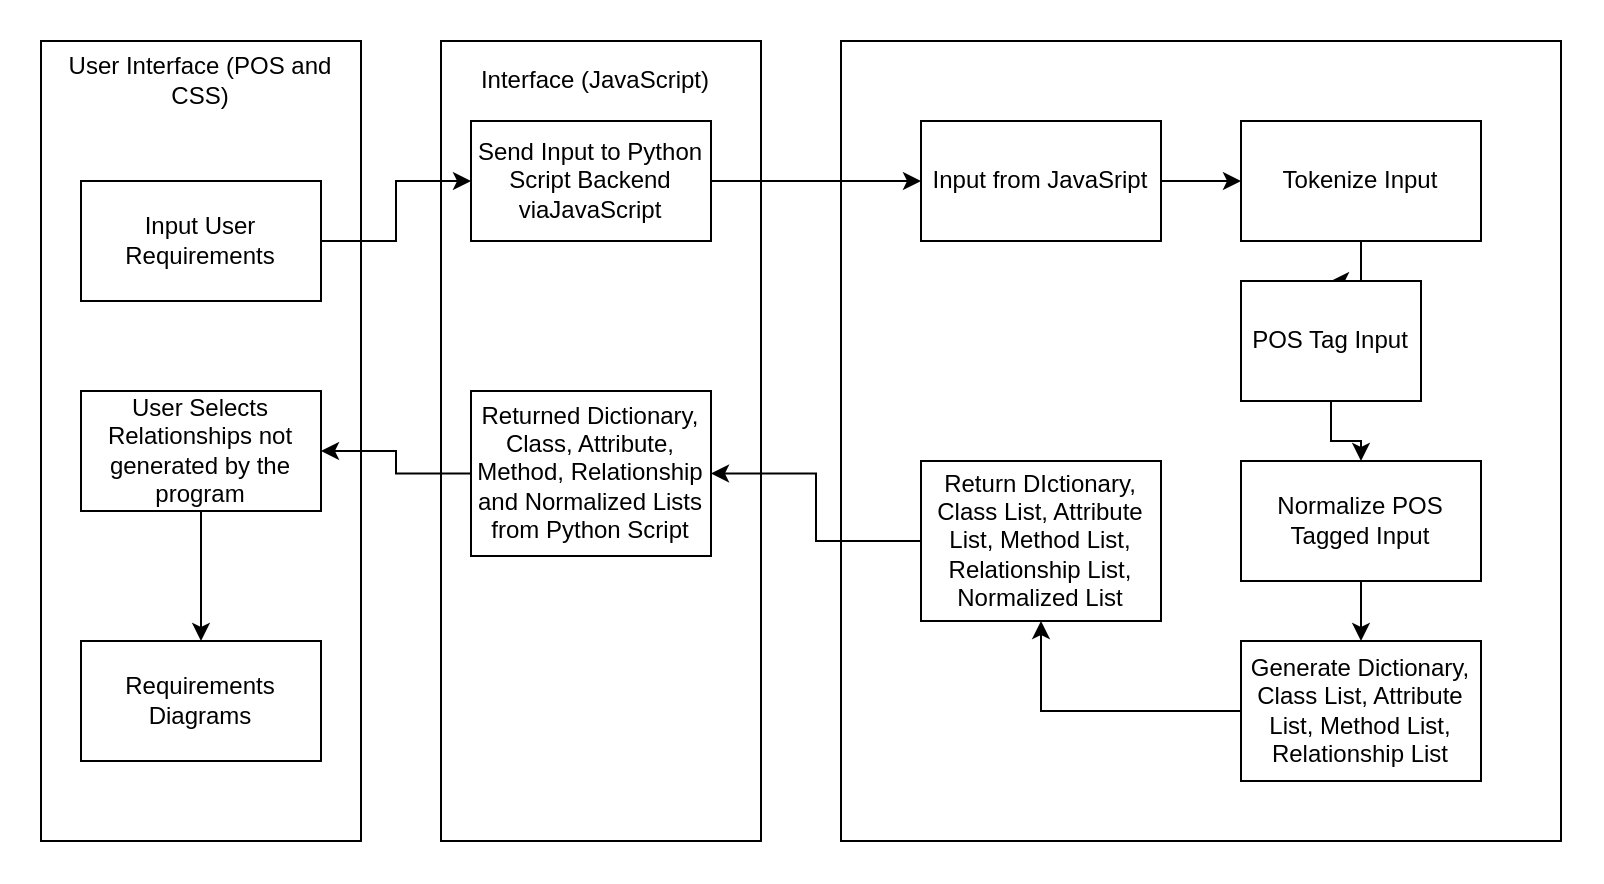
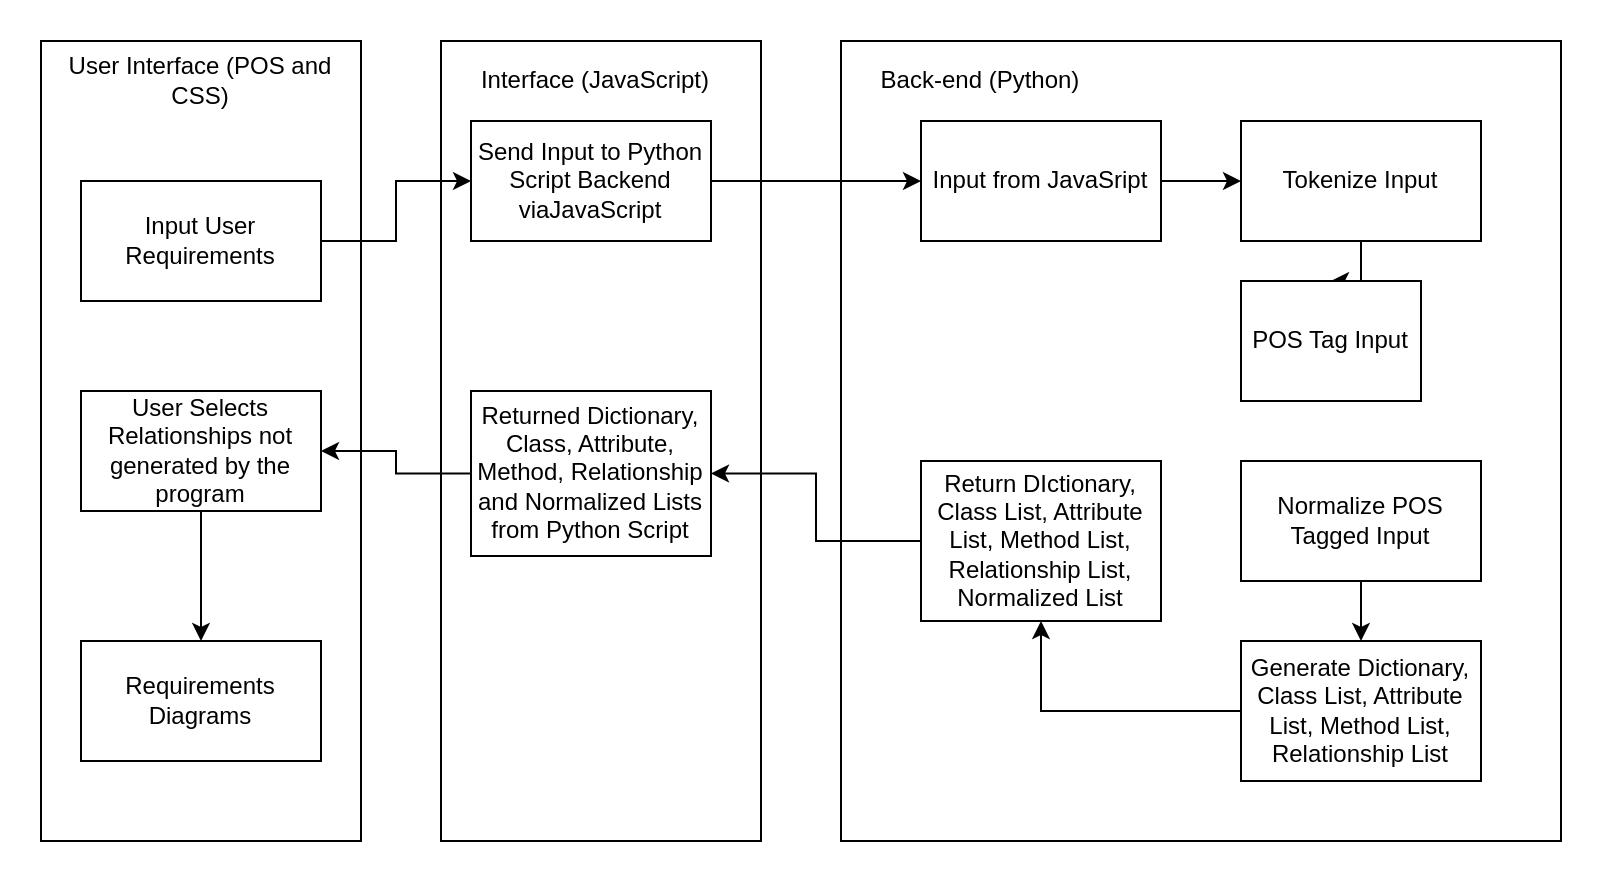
node "Back-end (Python)": added
edge "POS Tag Input" -> "Normalize POS Tagged Input": removed
